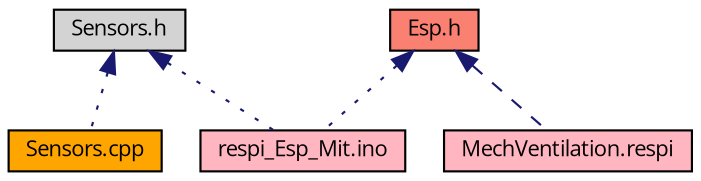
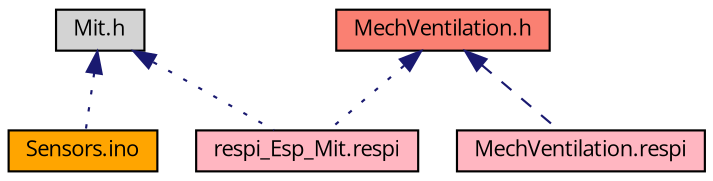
node "Sensors.h": label "Sensors.h" -> "Mit.h"
node "Esp.h": label "Esp.h" -> "MechVentilation.h"
node "Sensors.cpp": label "Sensors.cpp" -> "Sensors.ino"
node "respi_Esp_Mit.ino": label "respi_Esp_Mit.ino" -> "respi_Esp_Mit.respi"
